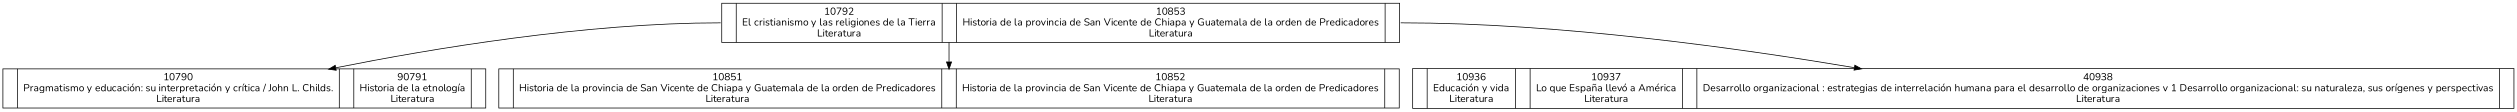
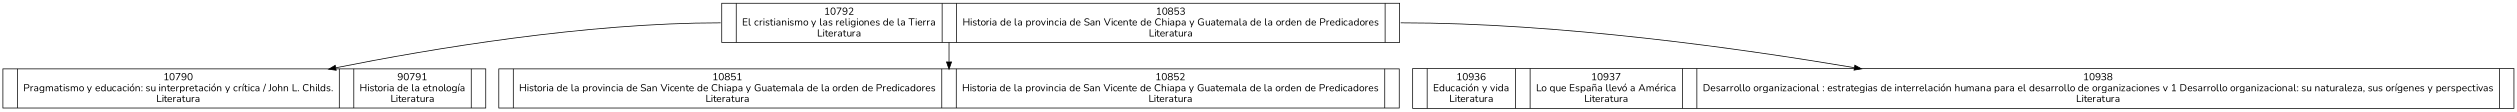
node "10936": text "40938" -> "10938"
